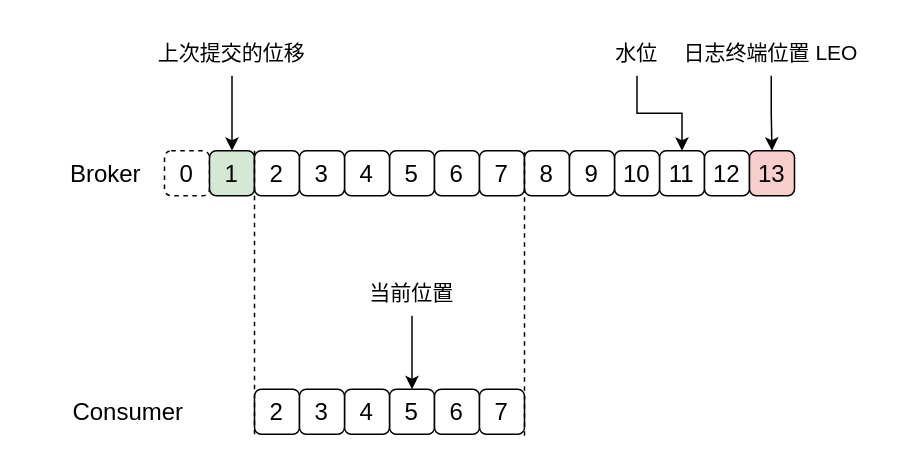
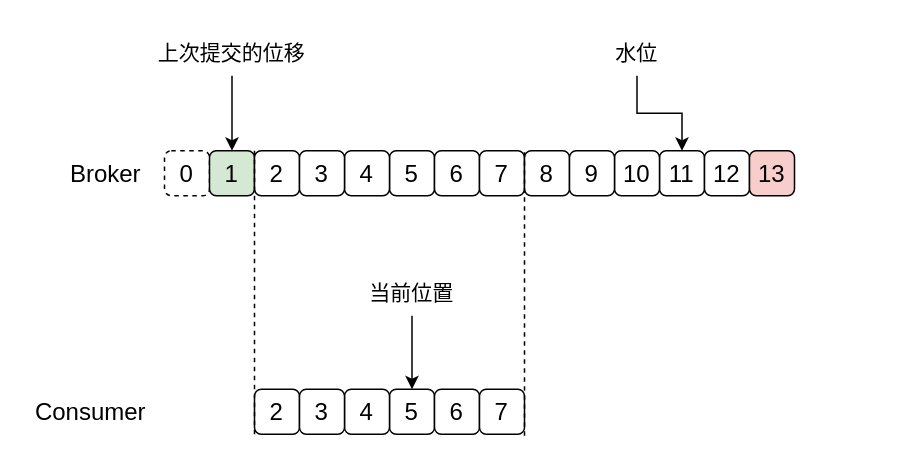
node "日志终端位置 LEO": removed
edge "日志终端位置 LEO" -> "13": removed
node "Consumer": moved (128, 412) -> (91, 412)
